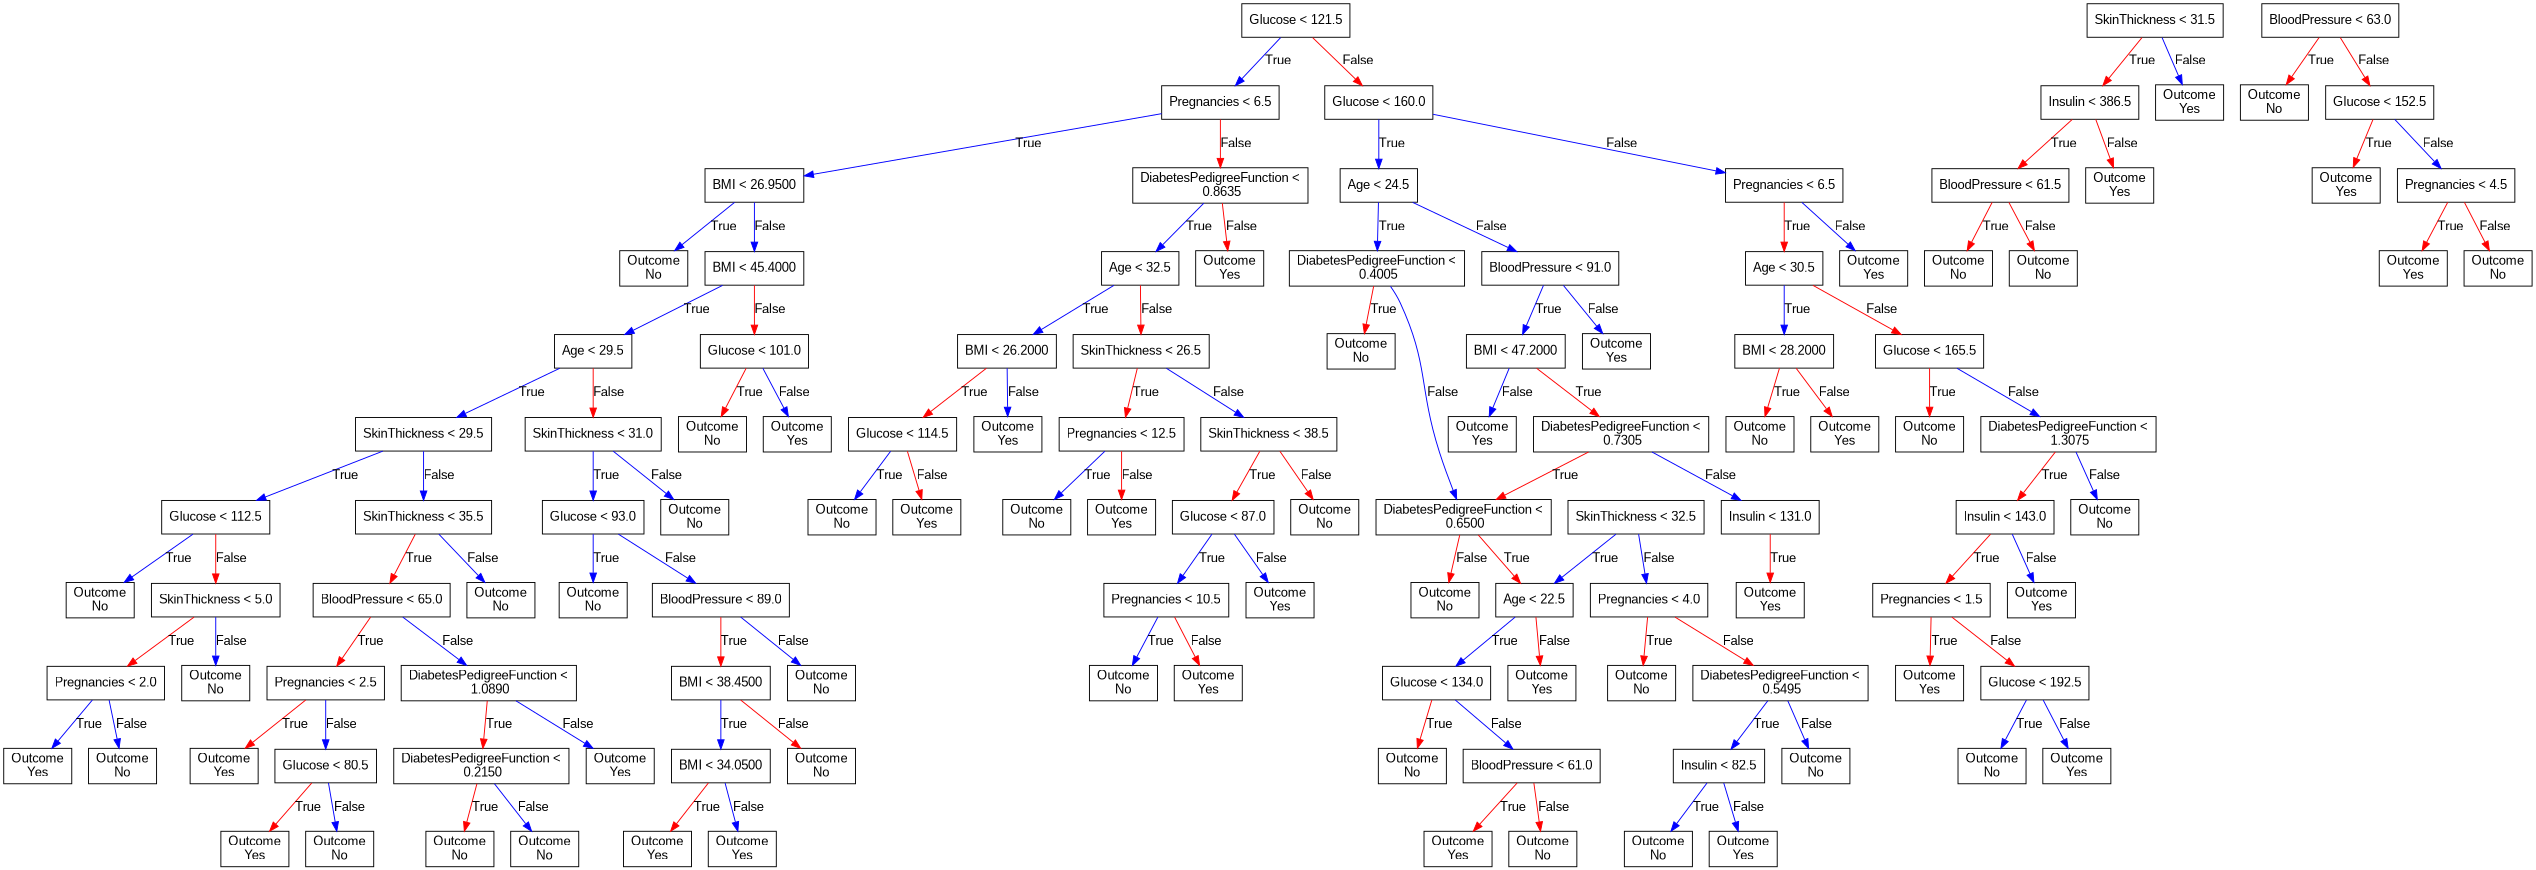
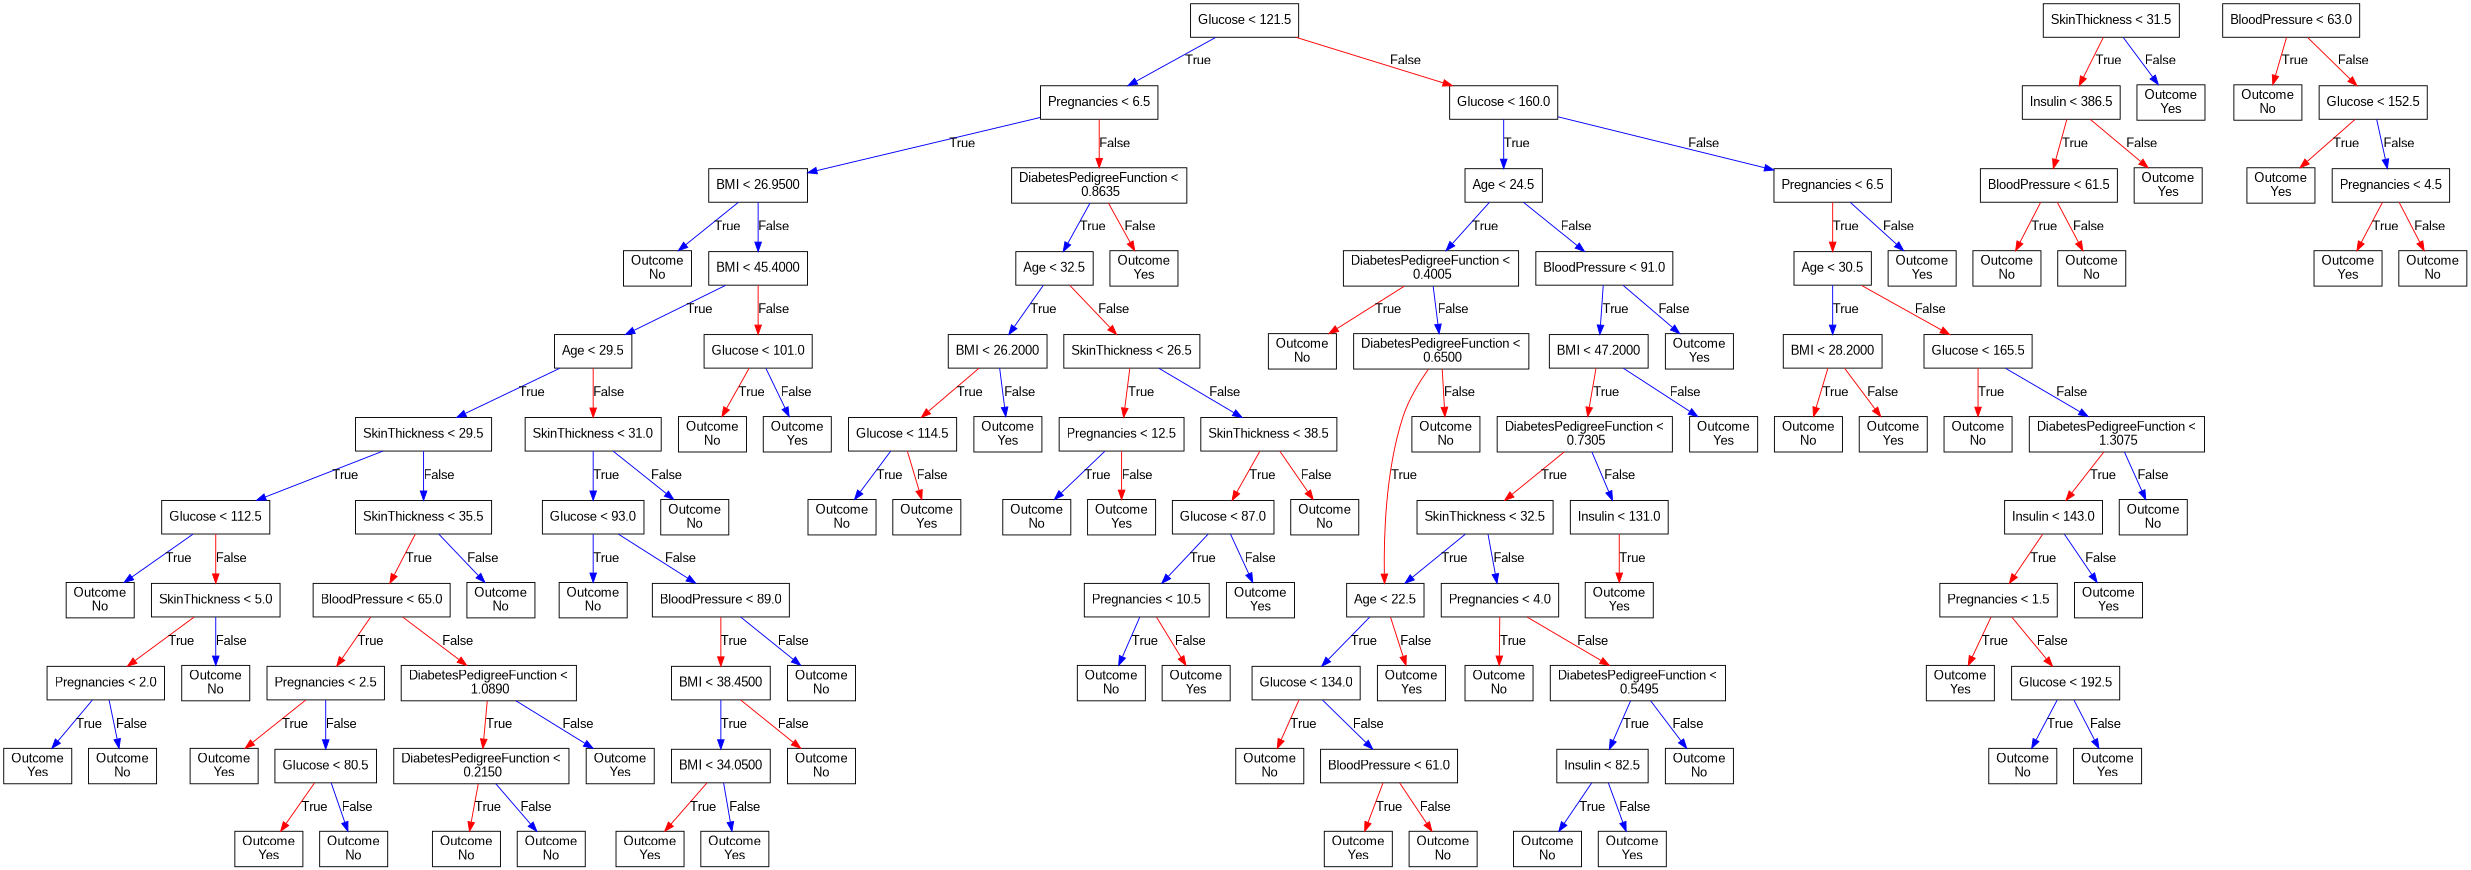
edge "DiabetesPedigreeFunction < 0.7305" -> "DiabetesPedigreeFunction < 0.6500": now "DiabetesPedigreeFunction < 0.7305" -> "SkinThickness < 32.5"
edge "BloodPressure < 65.0" -> "DiabetesPedigreeFunction < 1.0890": color blue -> red
